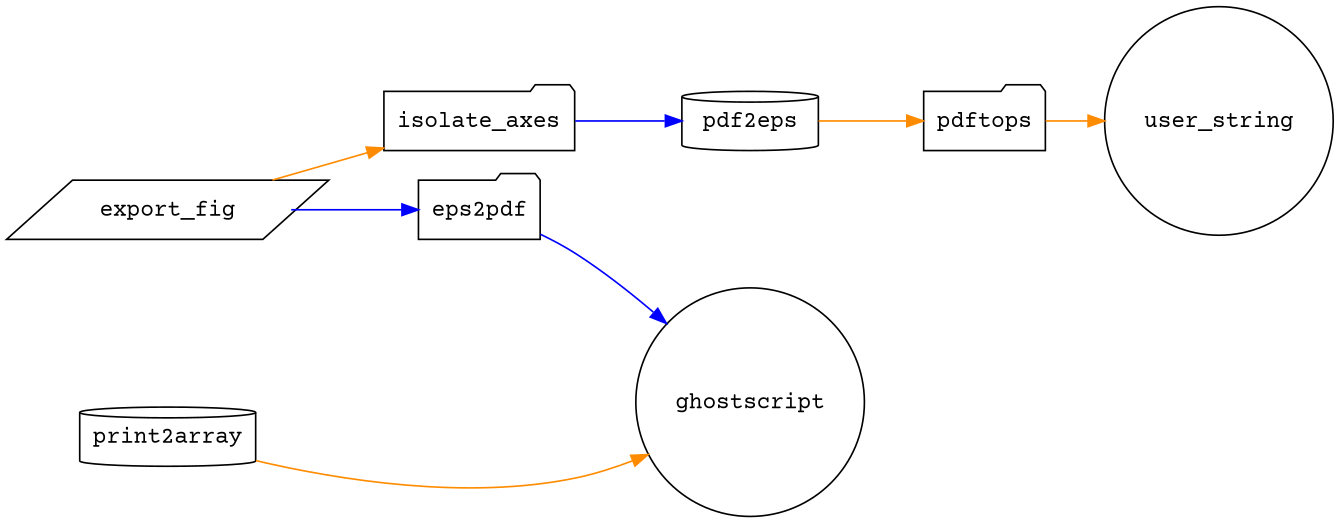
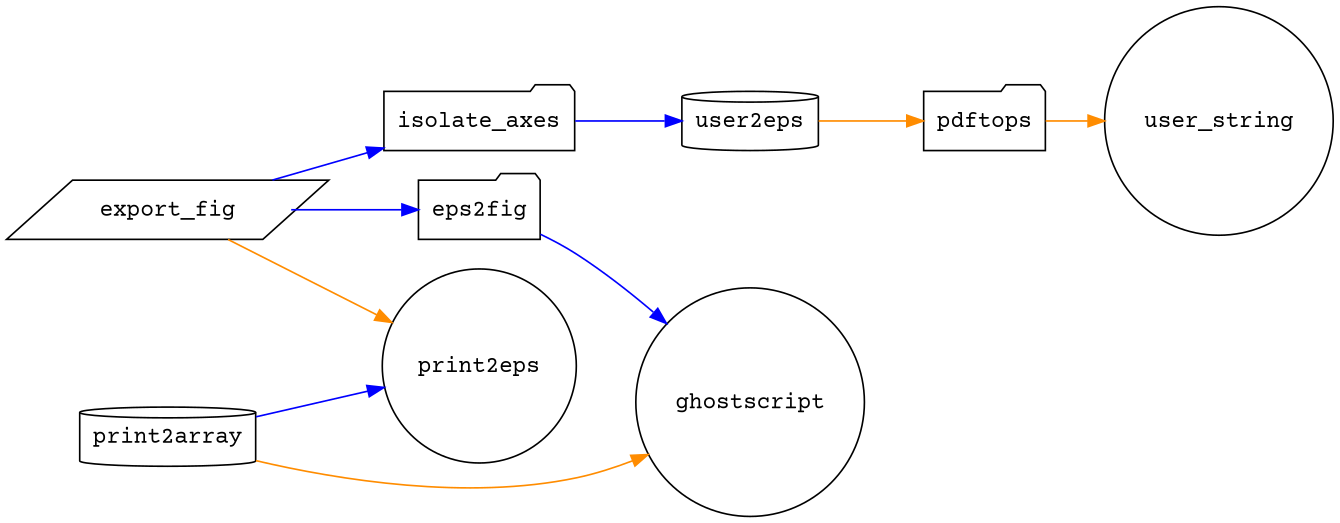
node "pdf2eps": label "pdf2eps" -> "user2eps"
edge "export_fig" -> "isolate_axes": color darkorange -> blue
node "eps2pdf": label "eps2pdf" -> "eps2fig"
node "print2eps": added
